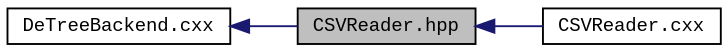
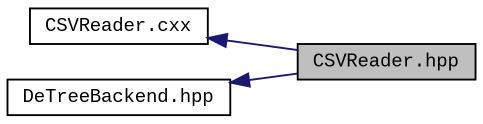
node "DeTreeBackend.cxx": label "DeTreeBackend.cxx" -> "DeTreeBackend.hpp"
edge "CSVReader.cxx" -> "CSVReader.hpp": reversed
